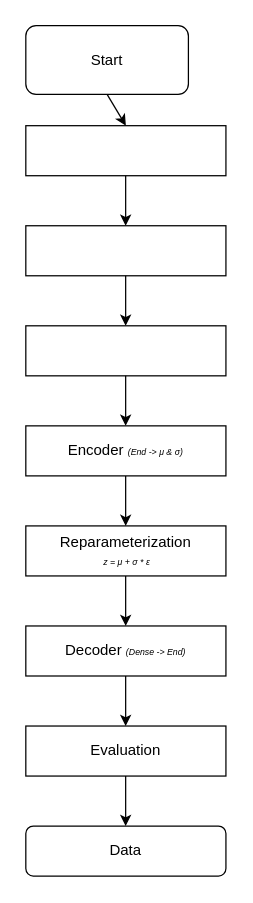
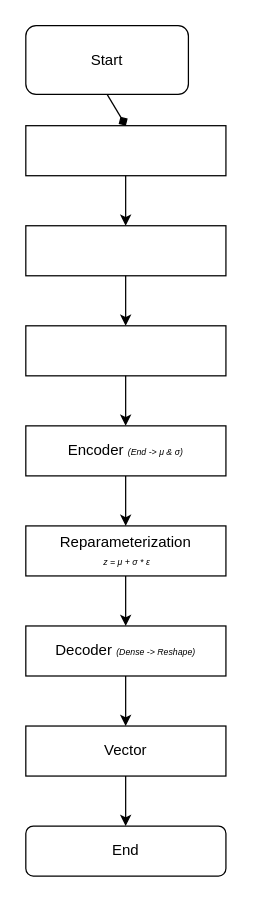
edge "Start" -> "MIDI Data": arrowhead classic -> diamond
node "Decoder (Dense -> End)": label "Decoder (Dense -> End)" -> "Decoder (Dense -> Reshape)"
node "Evaluation": label "Evaluation" -> "Vector"
node "Data": label "Data" -> "End"
